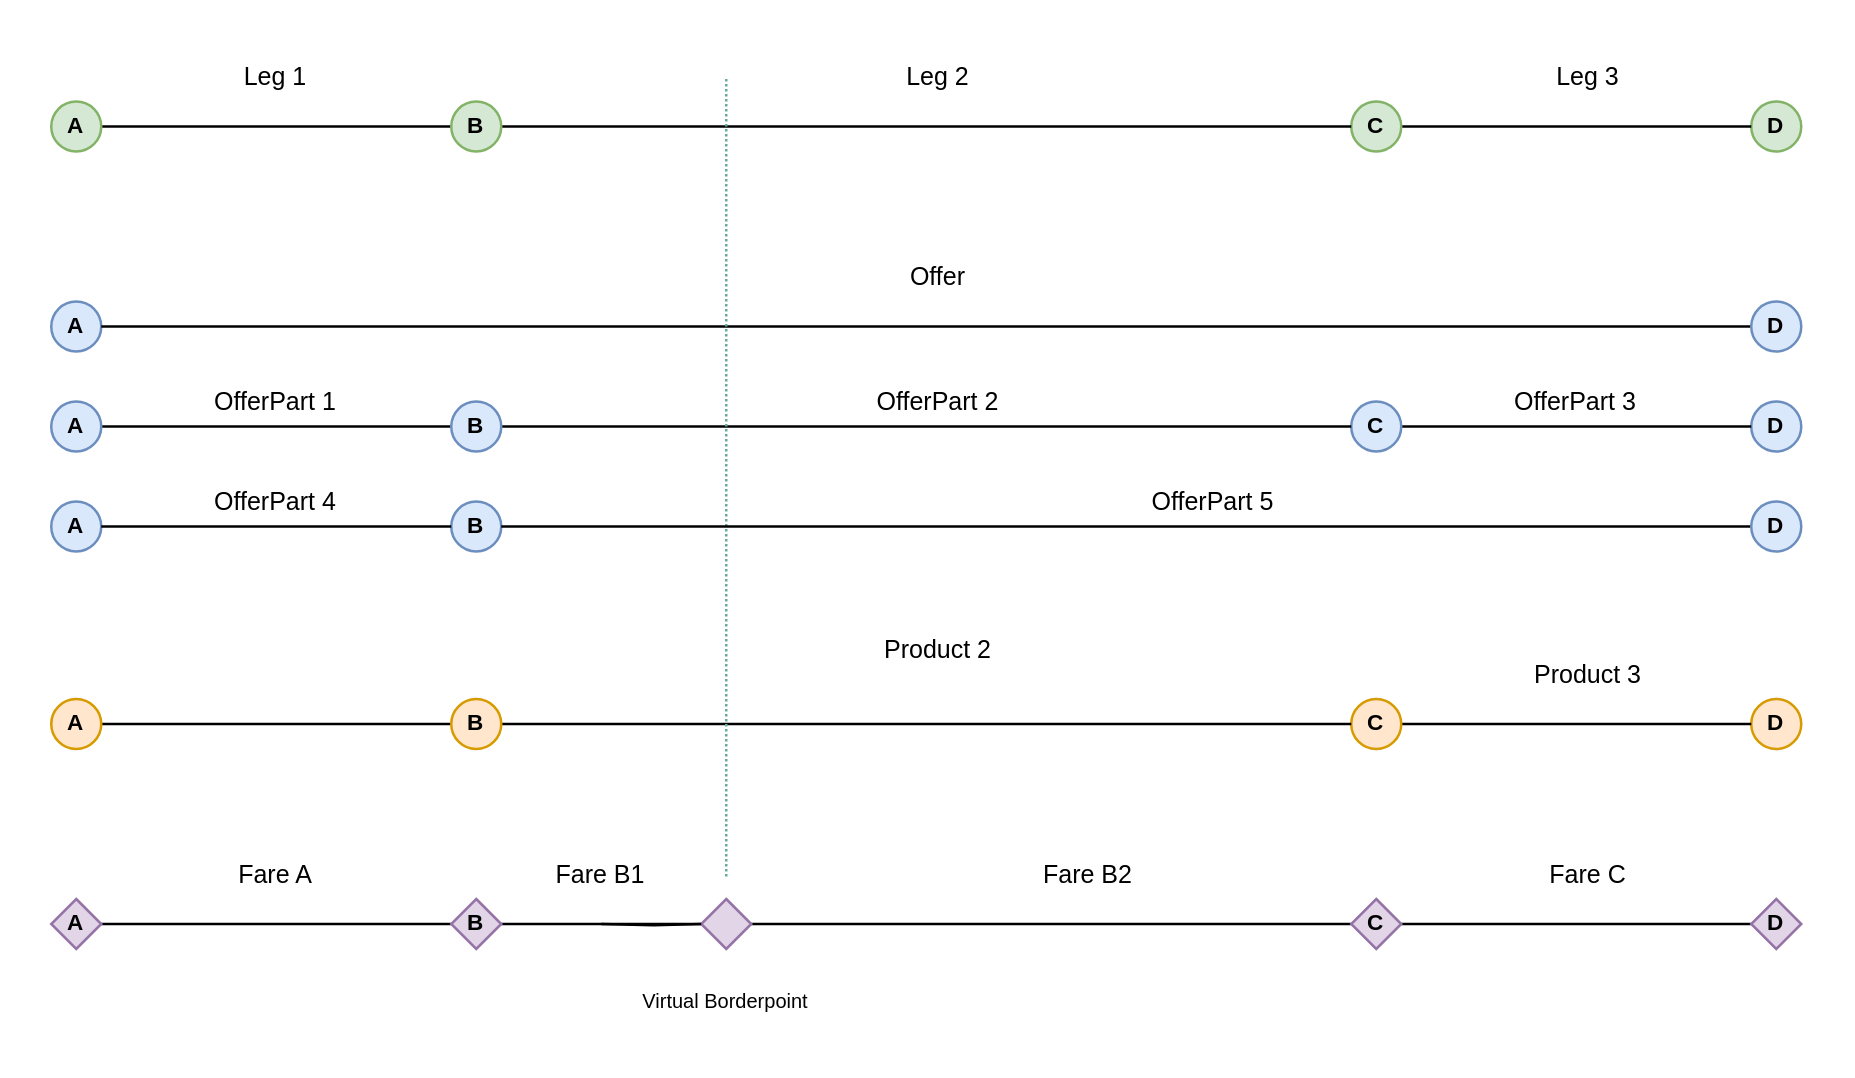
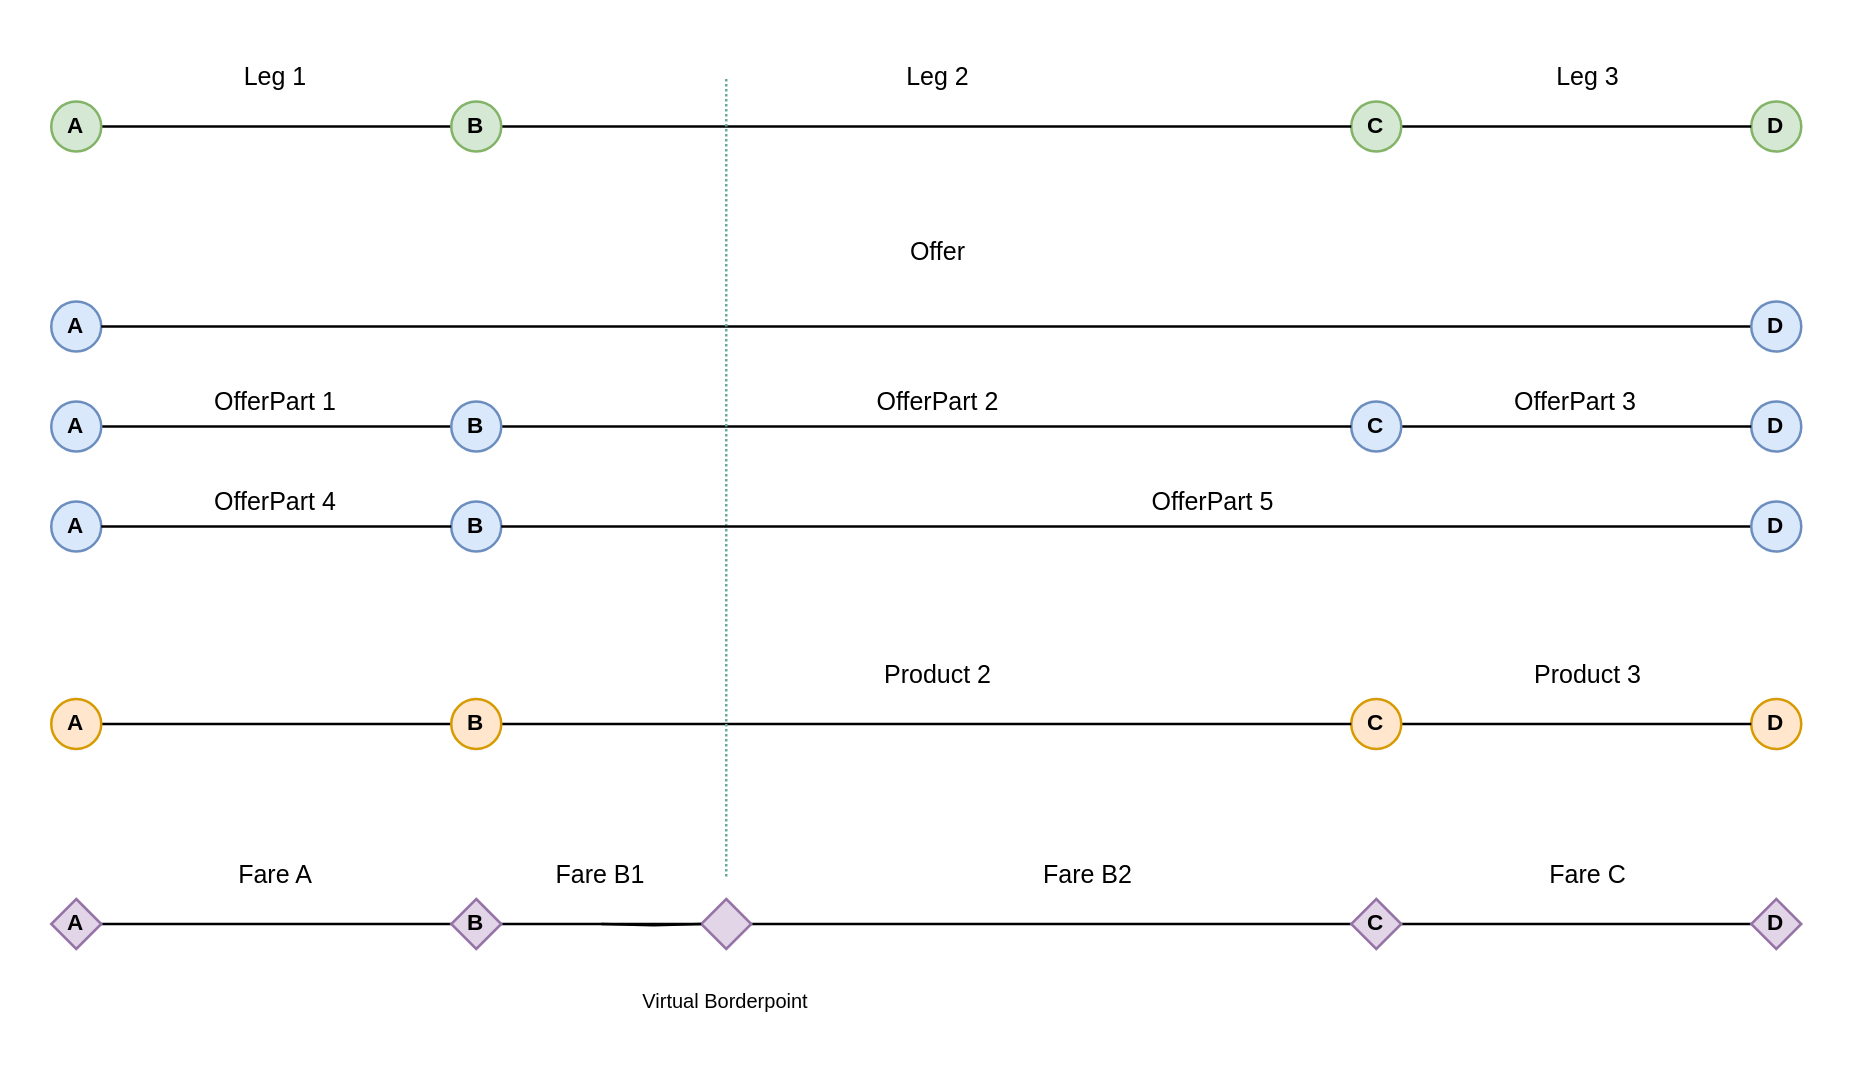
node "Offer": moved (939, 276) -> (939, 251)
node "Product 2": moved (939, 649) -> (939, 674)
